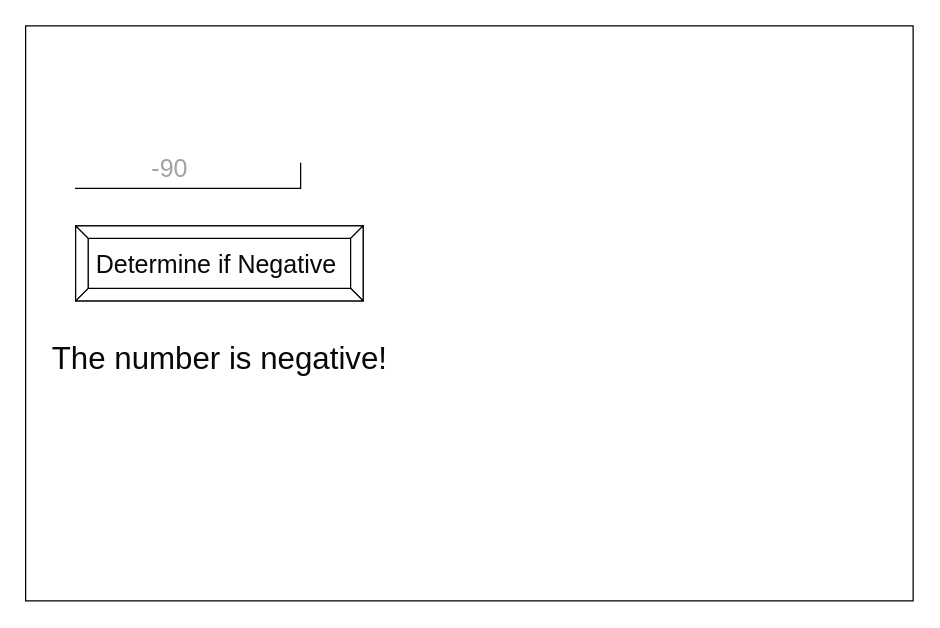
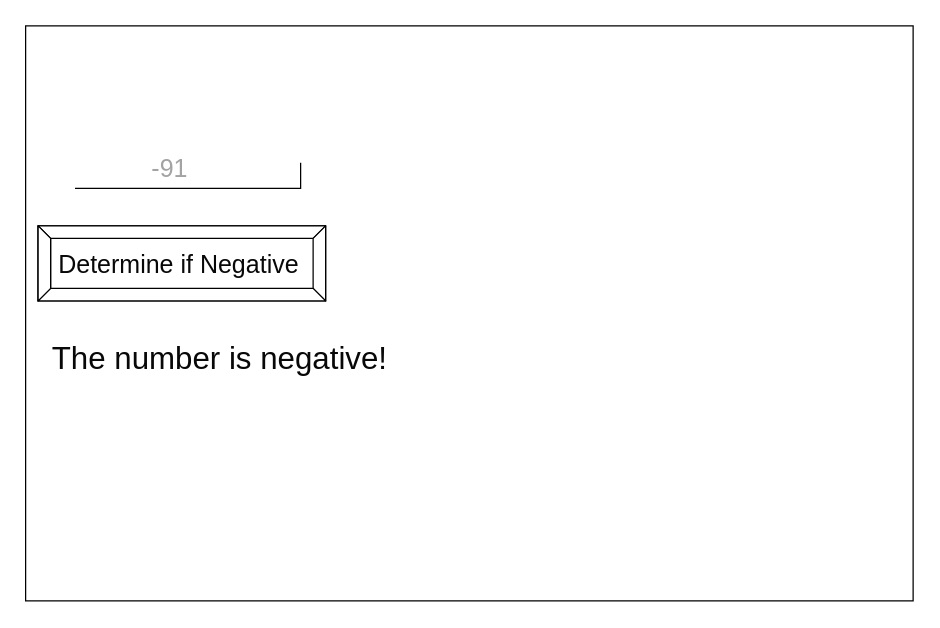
node "-90": label "-90" -> "-91"
node "Determine if Negative": moved (219, 263) -> (182, 263)
